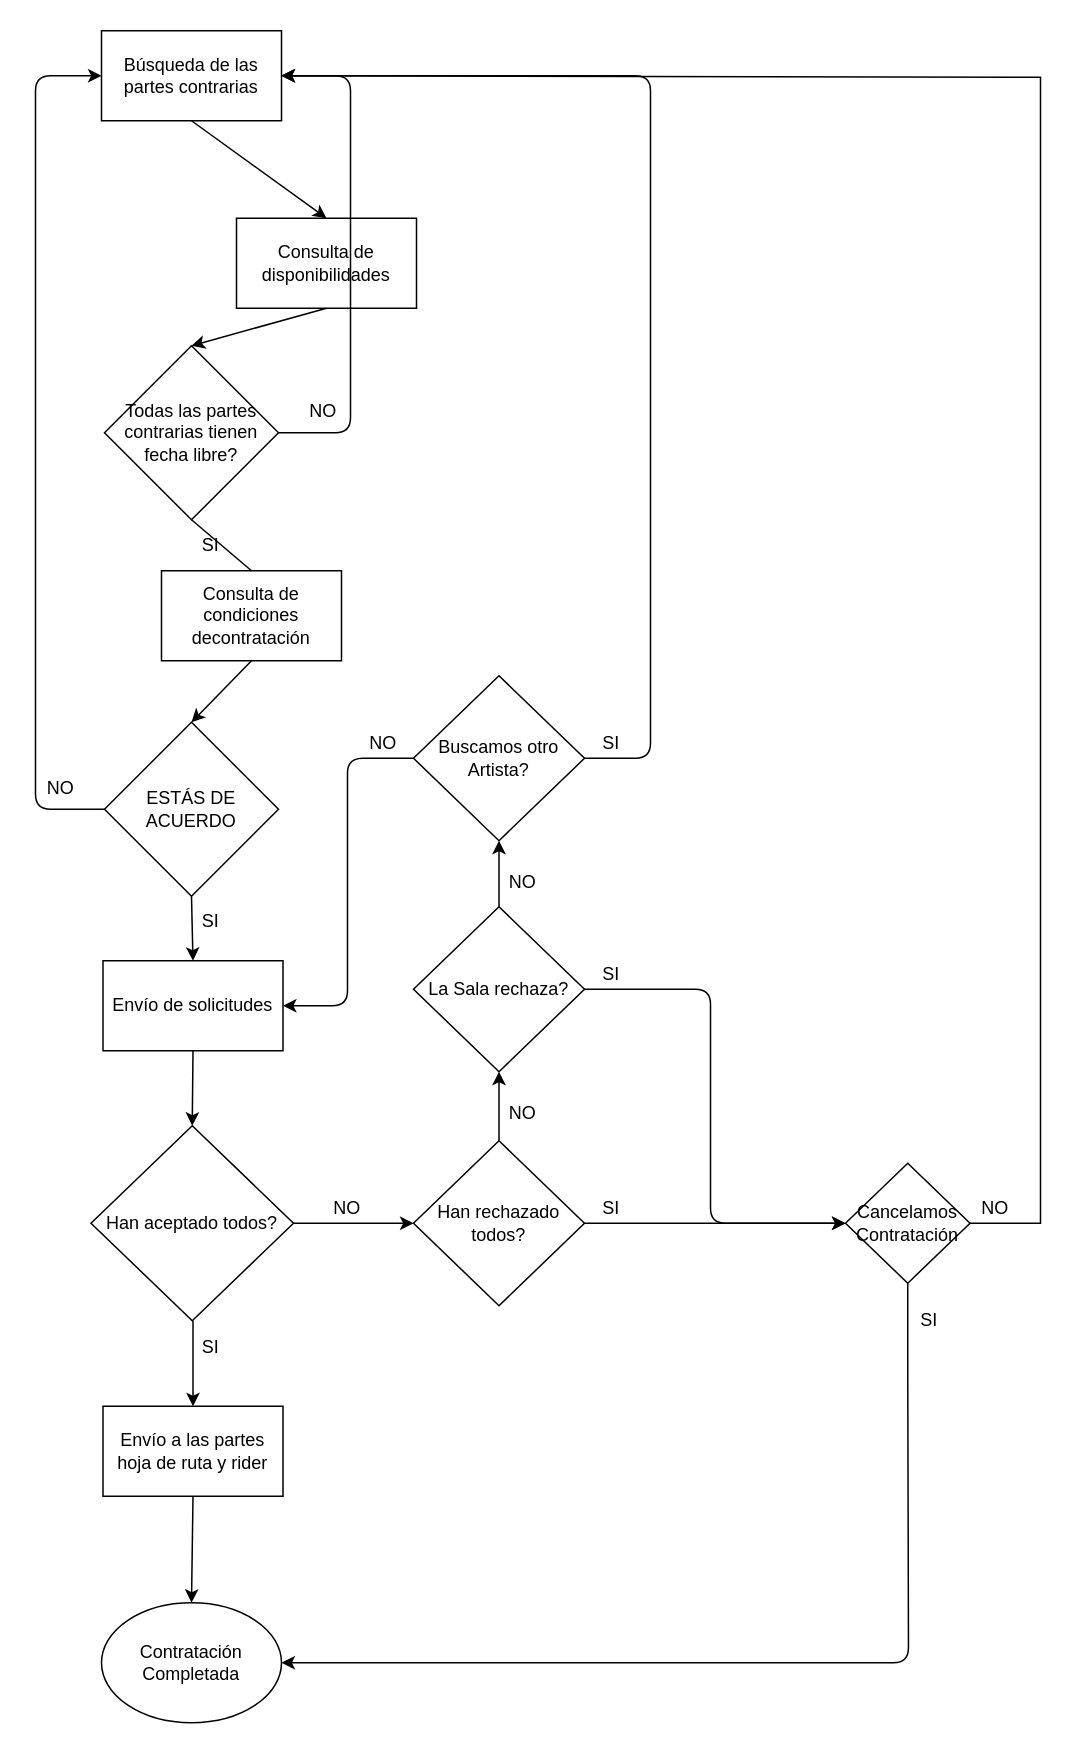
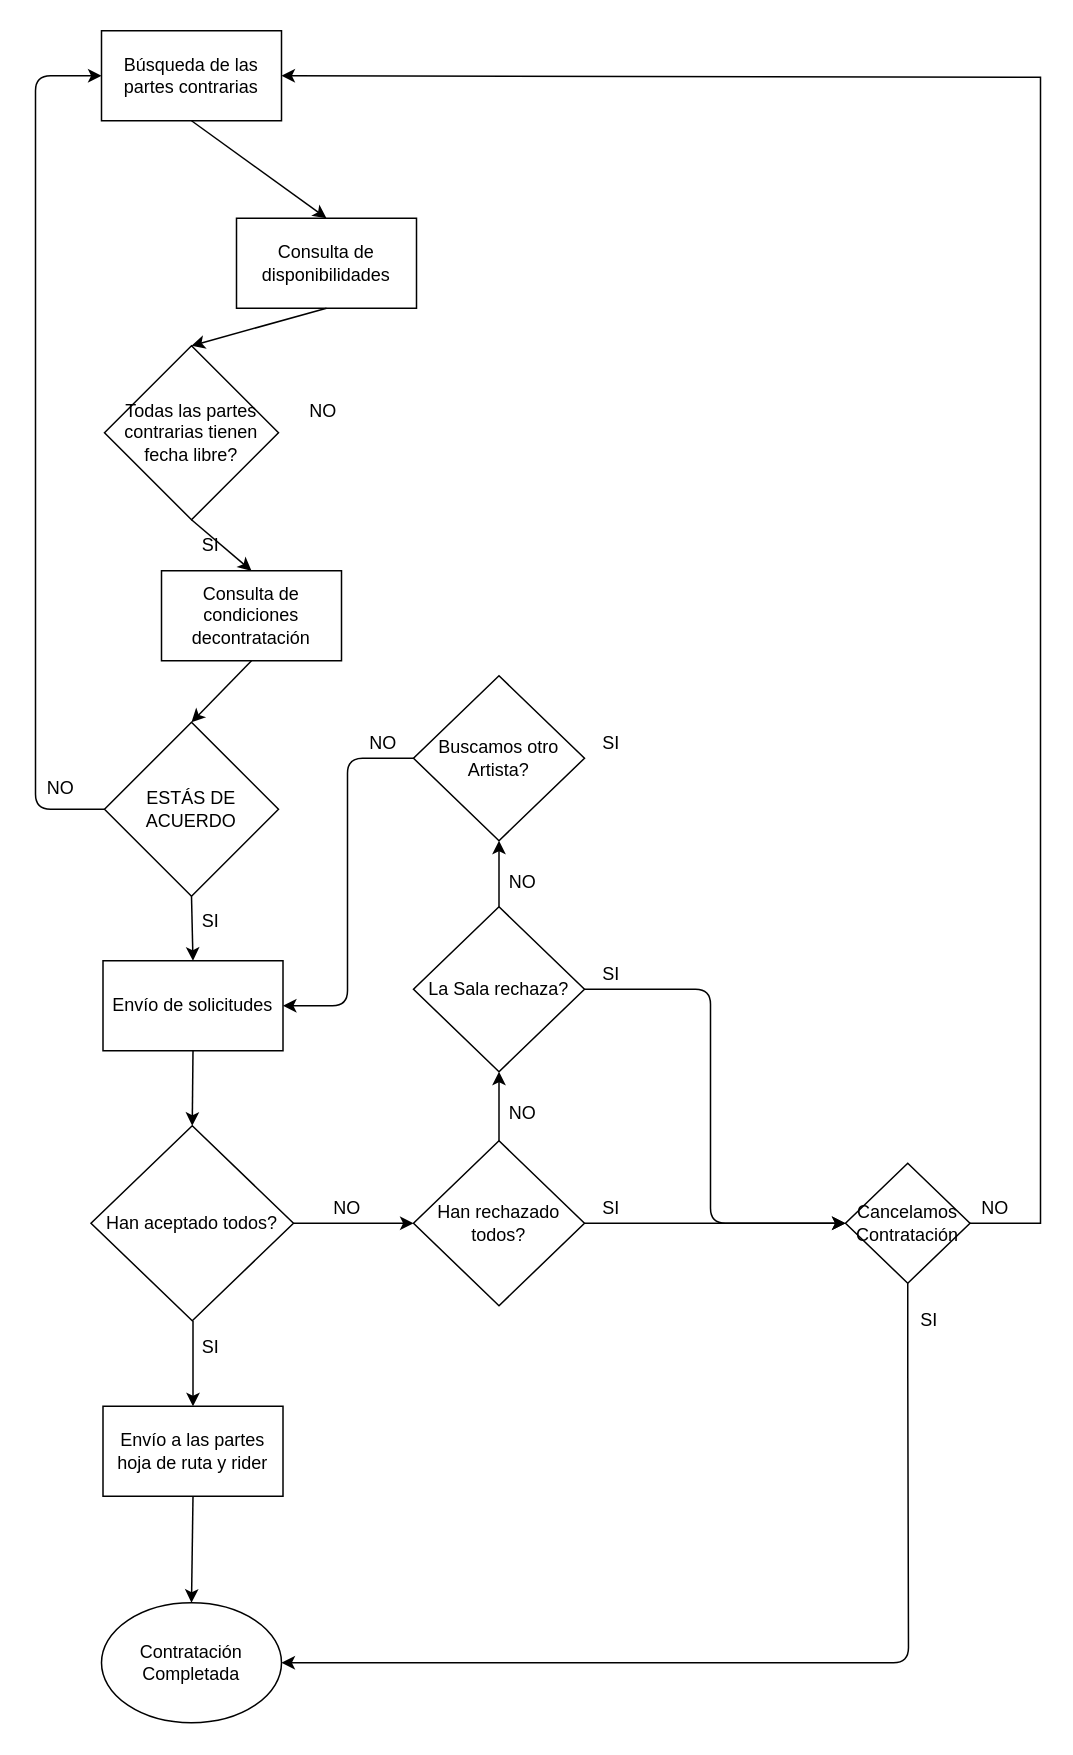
edge "Todas las partes contrarias tienen fecha libre?" -> "Búsqueda de las partes contrarias": removed
edge "Buscamos otro Artista?" -> "Búsqueda de las partes contrarias": removed
edge "Todas las partes contrarias tienen fecha libre?" -- "Consulta de condiciones decontratación": arrowhead none -> classic
